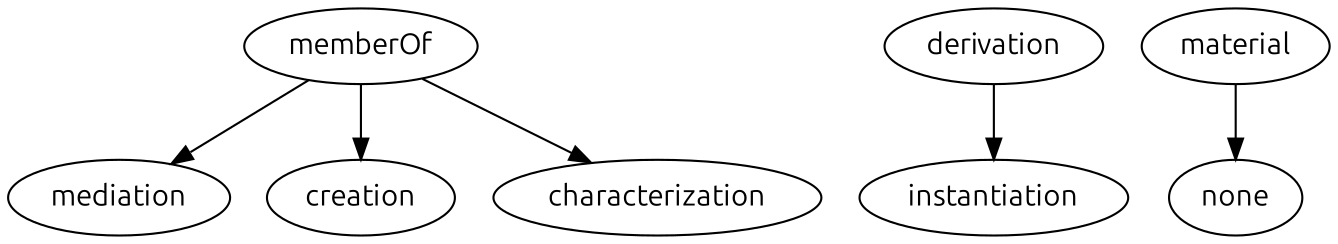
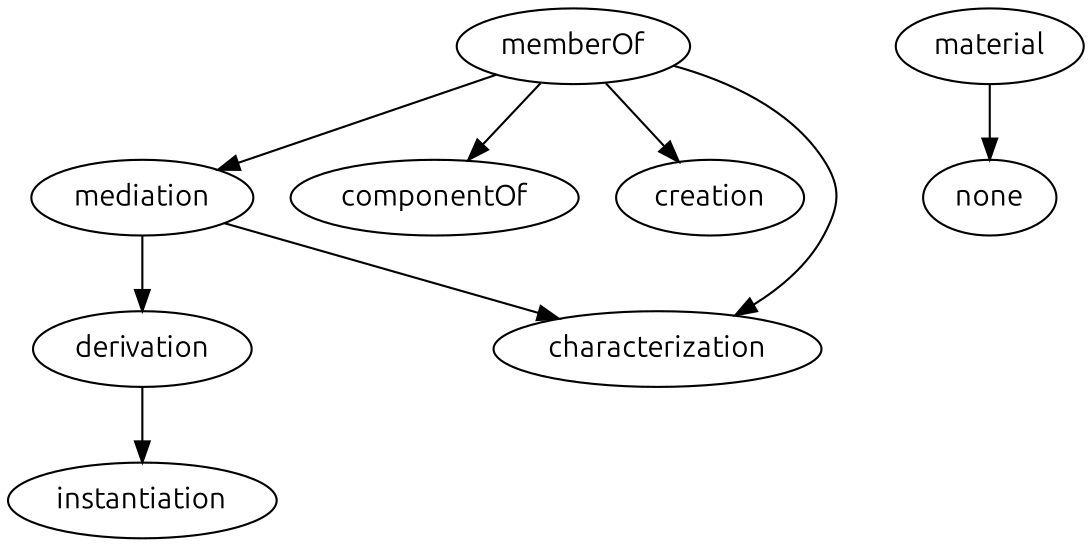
node "componentOf": added
edge "mediation" -> "derivation": added
edge "mediation" -> "characterization": added
